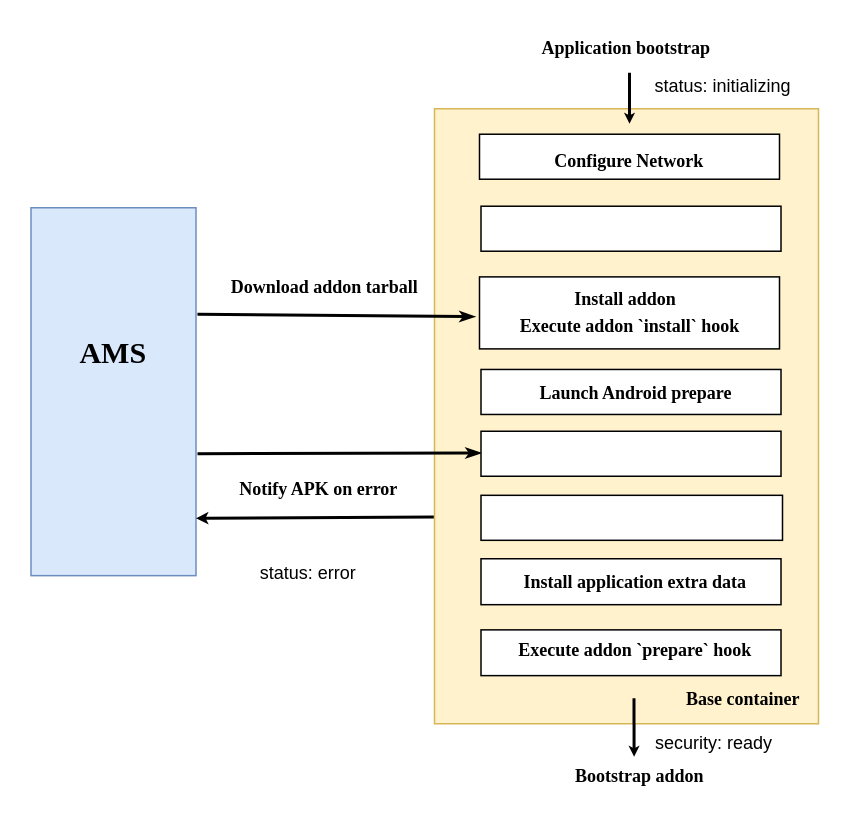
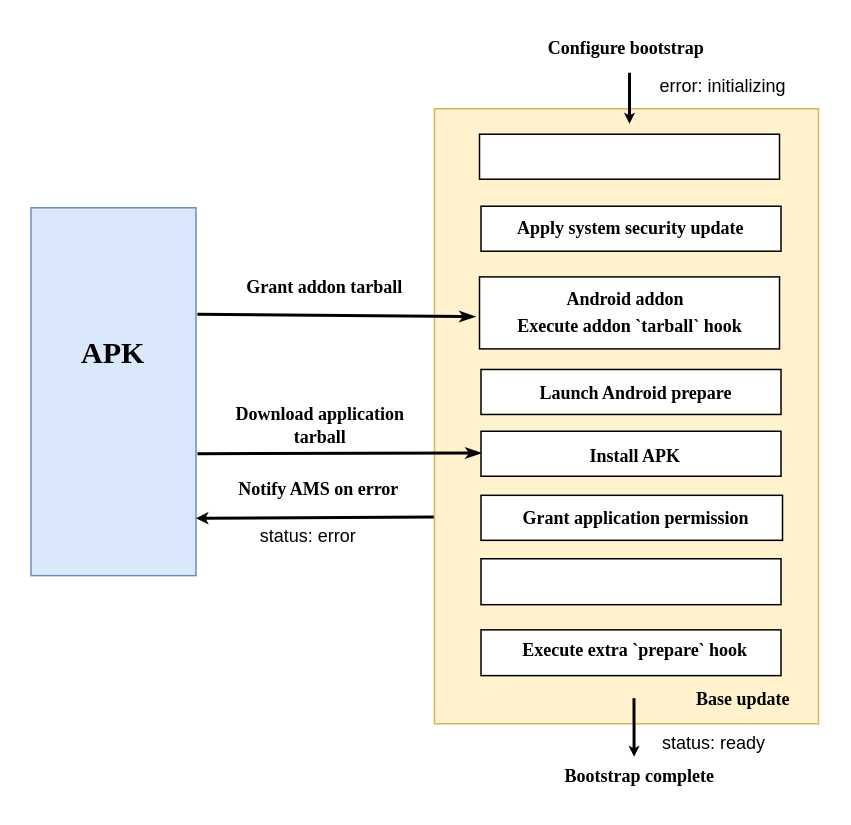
node "Application bootstrap": label "Application bootstrap" -> "Configure bootstrap"
node "status: initializing": label "status: initializing" -> "error: initializing"
node "Configure Network": removed
node "Apply system security update": added
node "Download addon tarball": label "Download addon tarball" -> "Grant addon tarball"
node "Install addon": label "Install addon" -> "Android addon"
node "Execute addon `install` hook": label "Execute addon `install` hook" -> "Execute addon `tarball` hook"
node "AMS": label "AMS" -> "APK"
node "Download application tarball": added
node "Install APK": added
node "Notify APK on error": label "Notify APK on error" -> "Notify AMS on error"
node "Grant application permission": added
node "status: error": moved (308, 573) -> (308, 536)
node "Install application extra data": removed
node "Execute addon `prepare` hook": label "Execute addon `prepare` hook" -> "Execute extra `prepare` hook"
node "Base container": label "Base container" -> "Base update"
node "security: ready": label "security: ready" -> "status: ready"
node "Bootstrap addon": label "Bootstrap addon" -> "Bootstrap complete"
